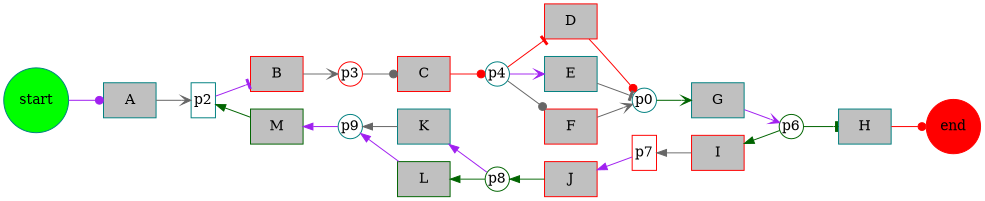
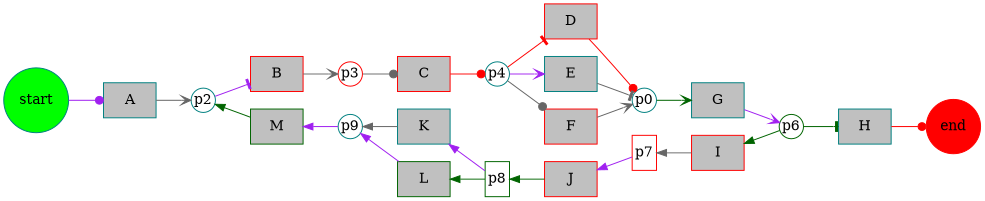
node "p2": shape box -> circle
node "p8": shape circle -> box
